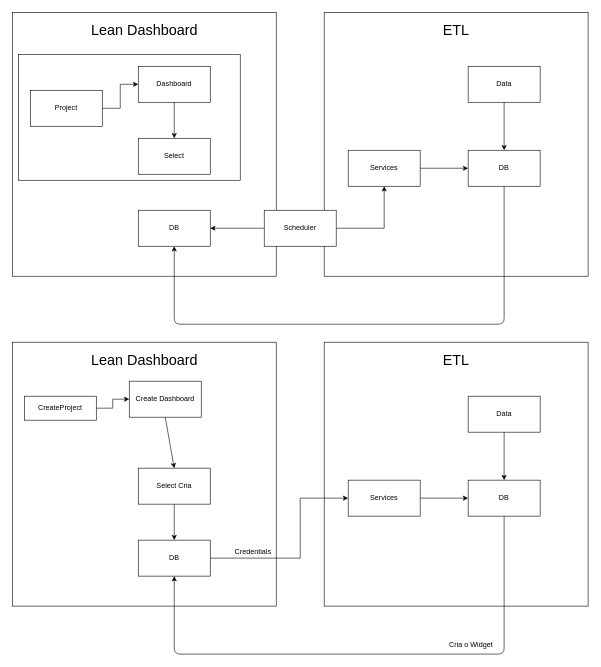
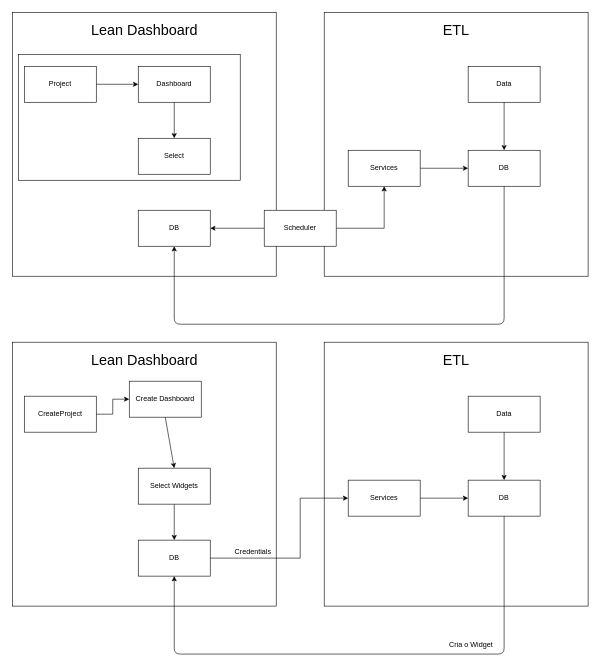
node "Project": moved (66, 108) -> (60, 84)
node "CreateProject": size 72x24 -> 72x36
node "Select Cria": label "Select Cria" -> "Select Widgets"
